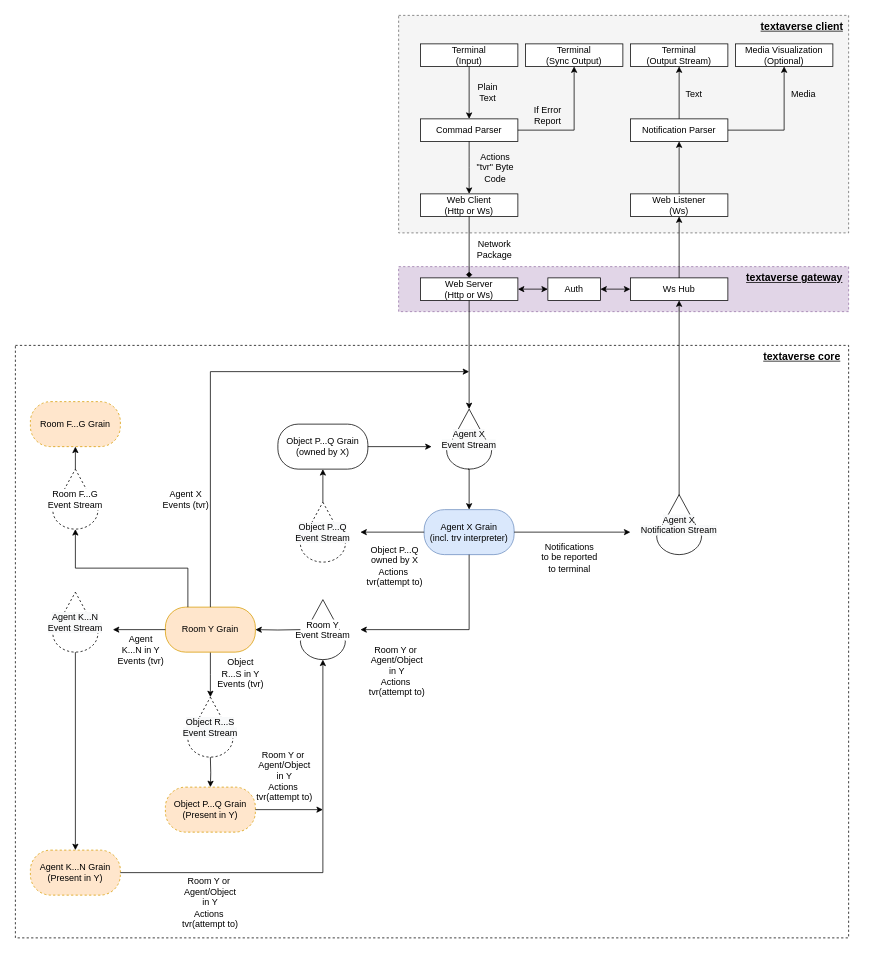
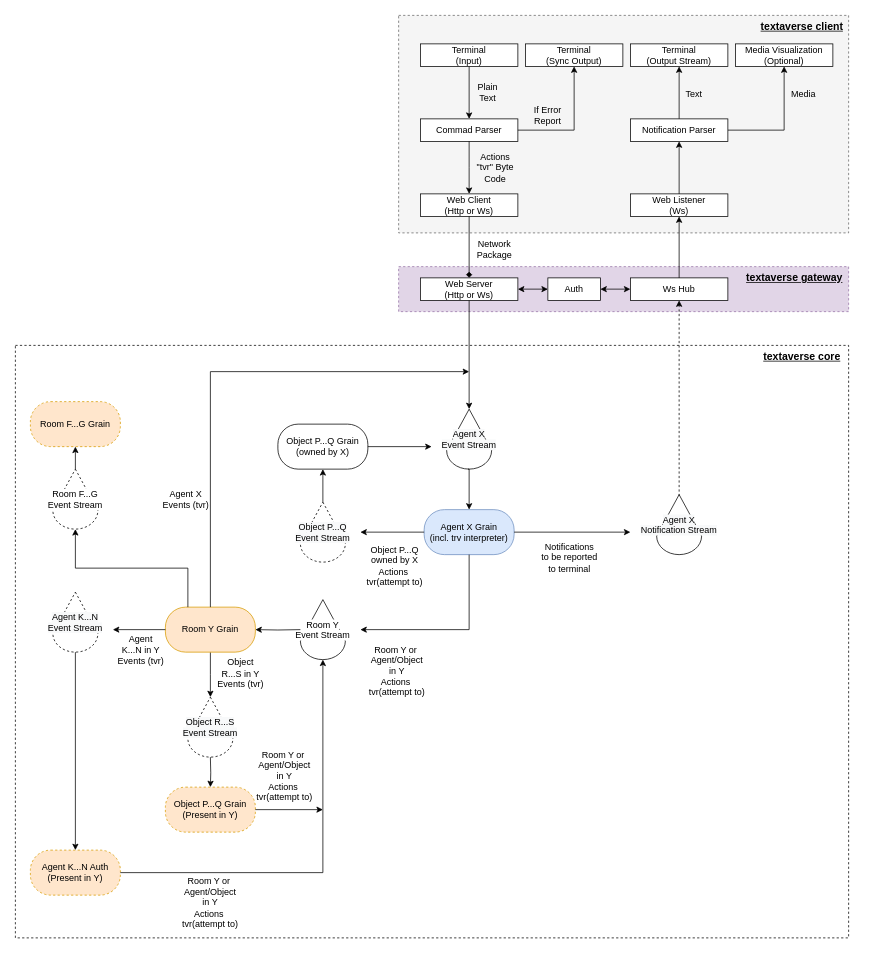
edge "Agent XNotification Stream" -> "Ws Hub": style solid -> dashed
node "Agent K...N Grain (Present in Y)": label "Agent K...N Grain (Present in Y)" -> "Agent K...N Auth (Present in Y)"
